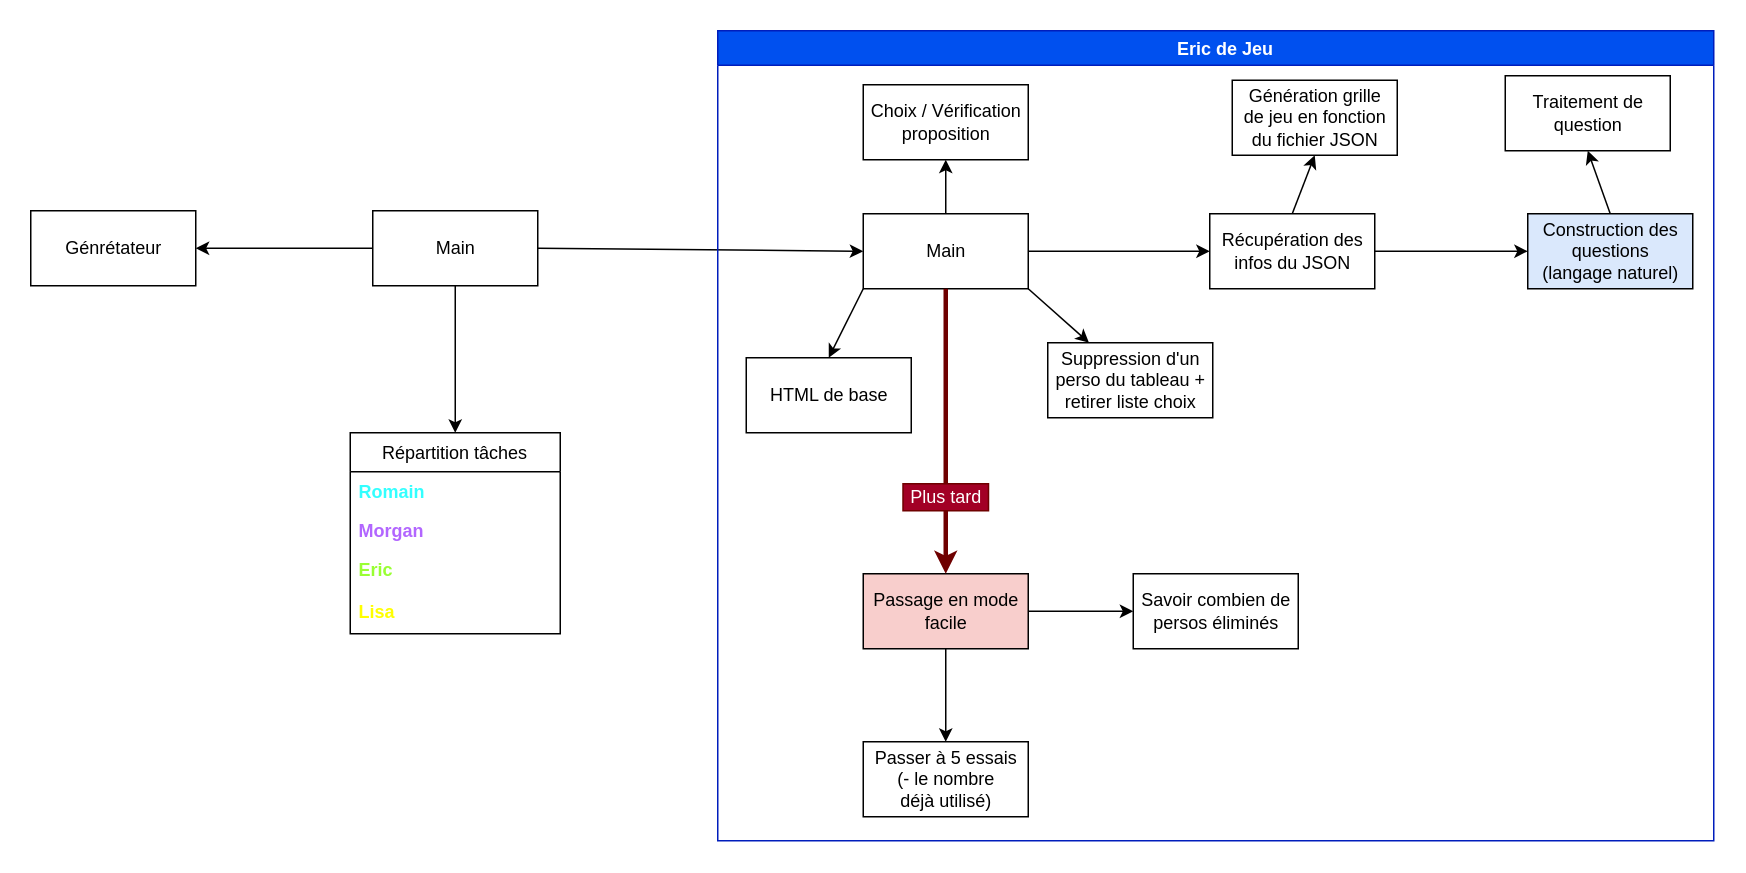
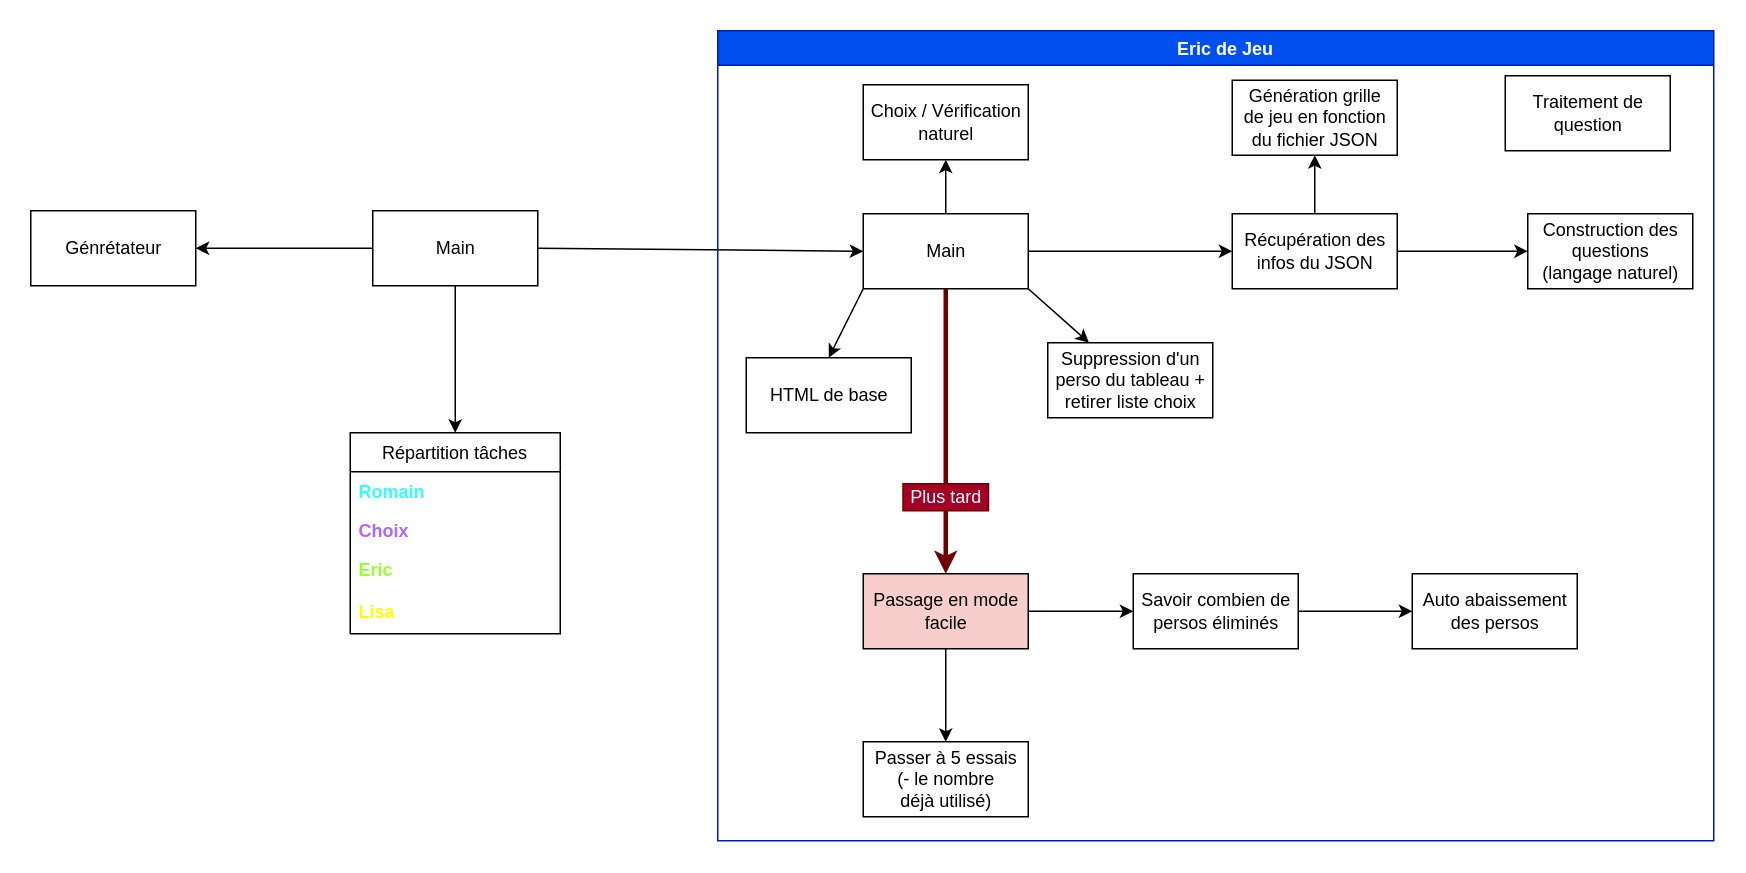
node "Choix / Vérification proposition": label "Choix / Vérification proposition" -> "Choix / Vérification naturel"
edge "Construction des questions (langage naturel)" -> "Traitement de question": removed
node "Récupération des infos du JSON": moved (1292, 251) -> (1315, 251)
node "Construction des questions (langage naturel)": fillcolor #dae8fc -> #ffffff
node "Morgan": label "Morgan" -> "Choix"
edge "Savoir combien de persos éliminés" -> "Auto abaissement des persos": added
node "Auto abaissement des persos": added
